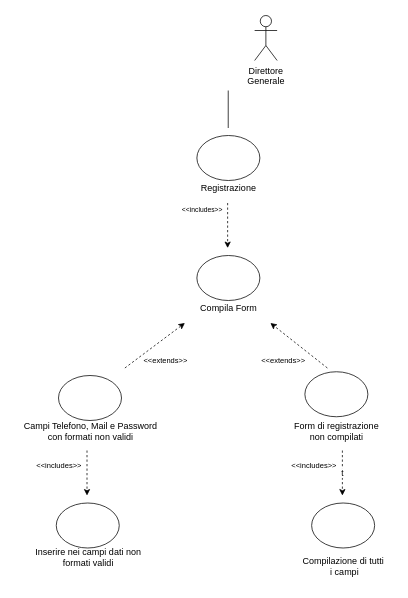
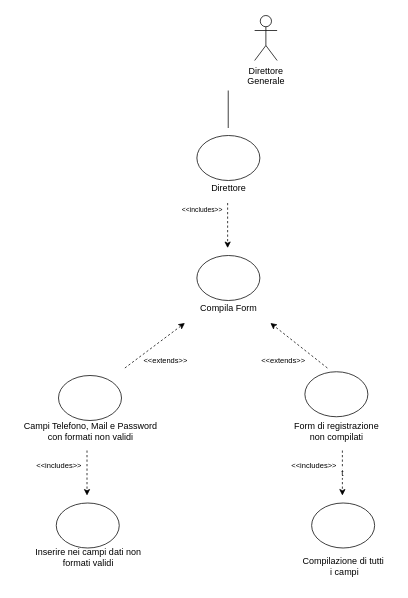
node "Registrazione": label "Registrazione" -> "Direttore"
